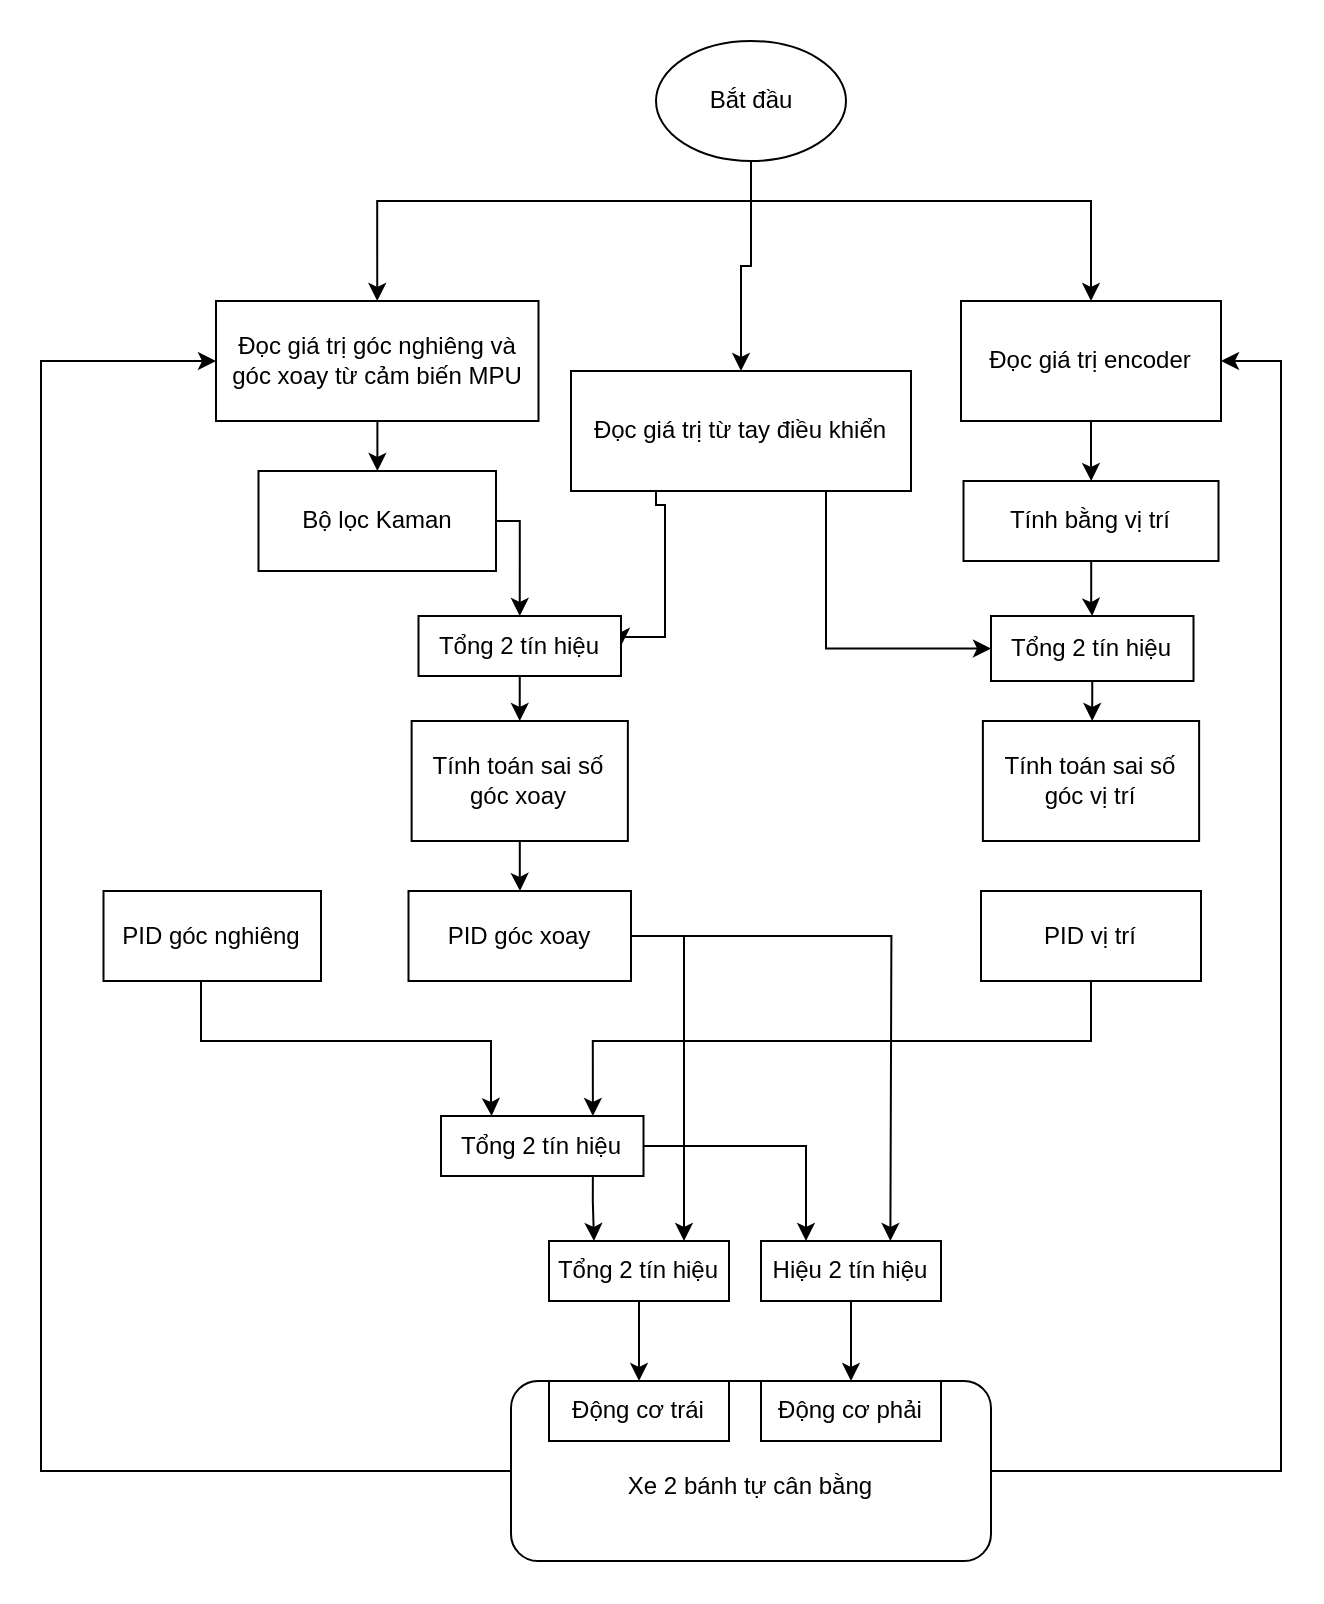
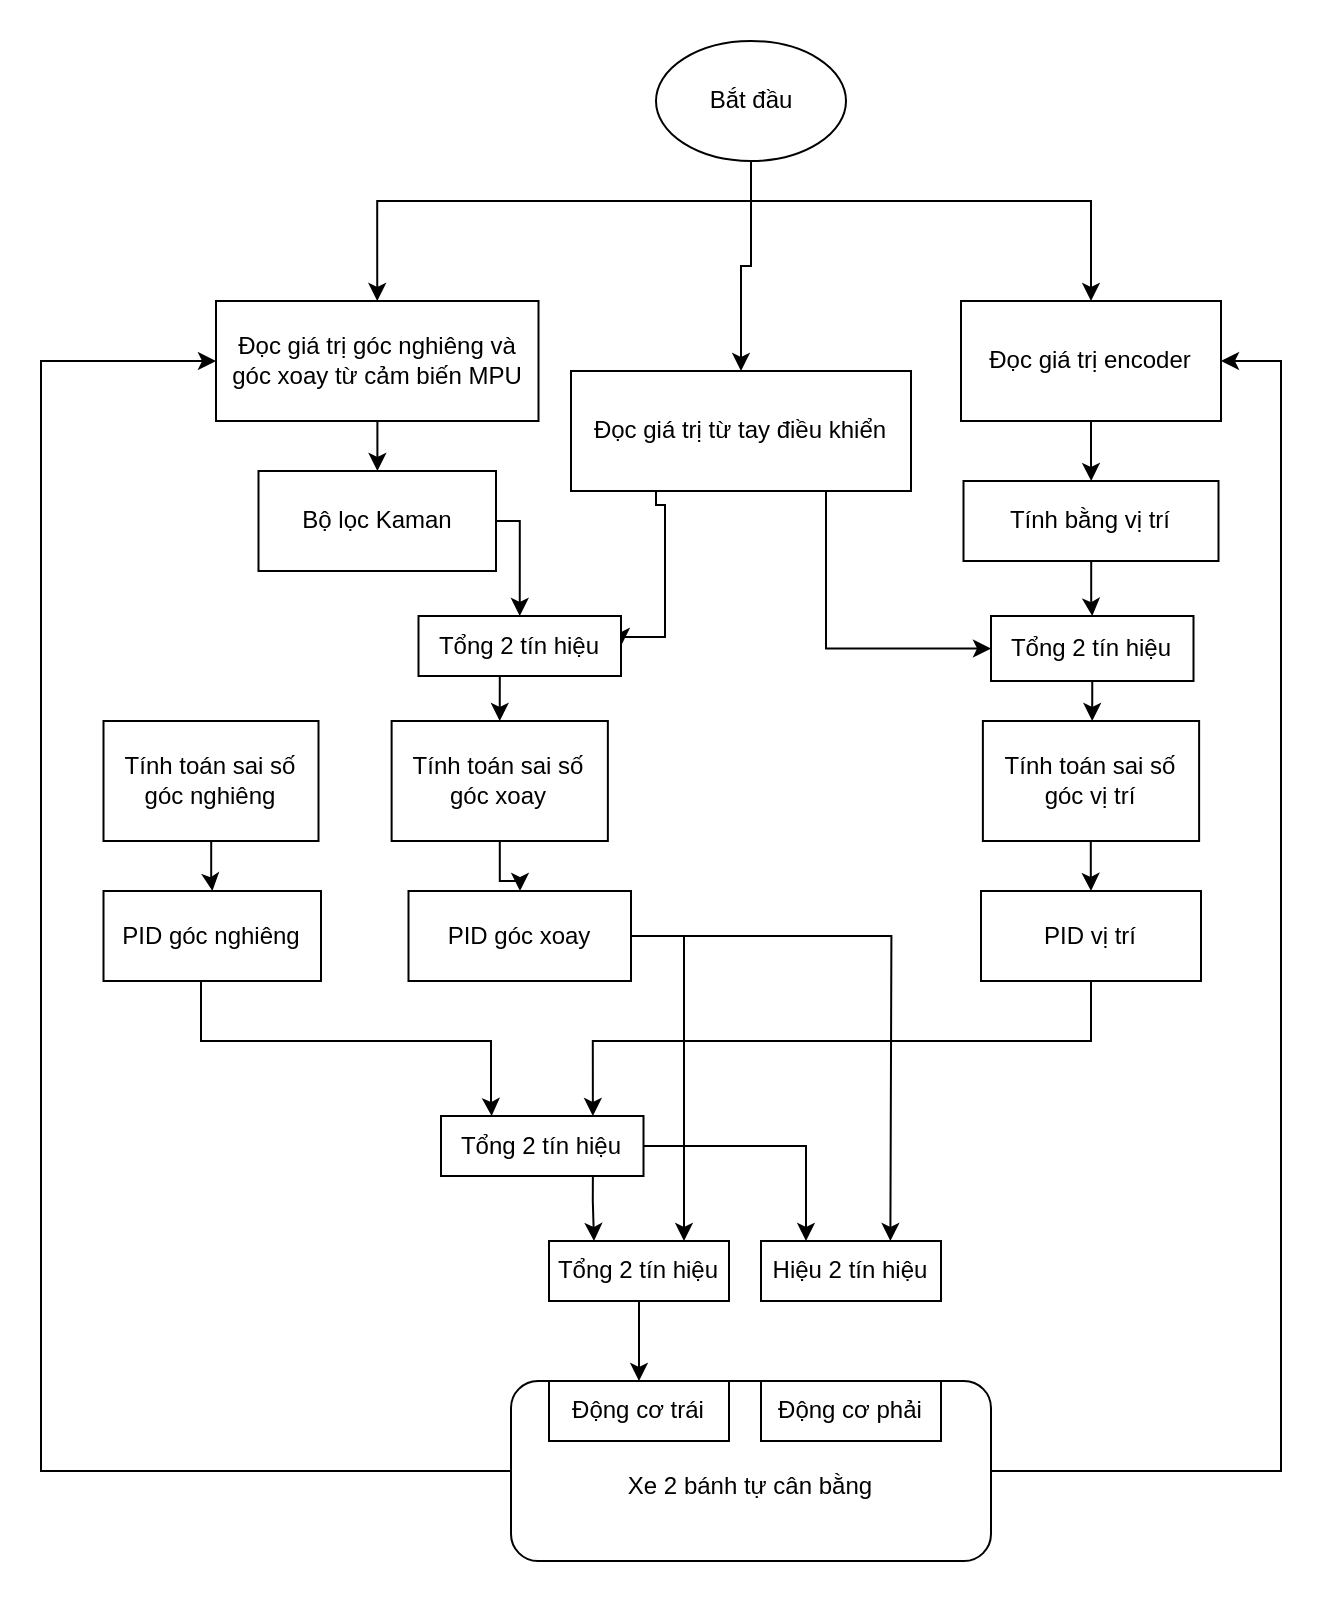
node "Tính toán sai số góc nghiêng": added
node "Tính toán sai số góc xoay": moved (520, 781) -> (500, 781)
edge "Tính toán sai số góc nghiêng" -> "PID góc nghiêng": added
edge "Tính toán sai số góc vị trí" -> "PID vị trí": added
edge "Hiệu 2 tín hiệu" -> "Động cơ phải": removed
